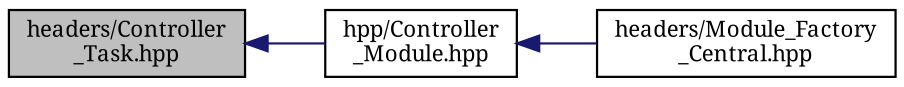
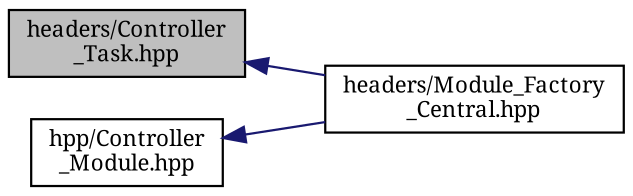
edge "hpp/Controller _Module.hpp" -> "headers/Controller _Task.hpp": now "headers/Module_Factory _Central.hpp" -> "headers/Controller _Task.hpp"
